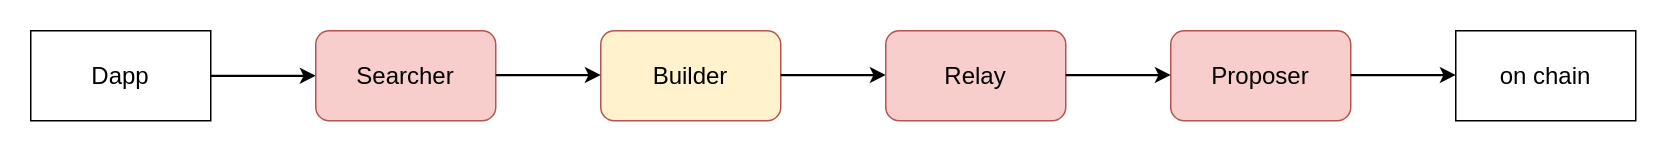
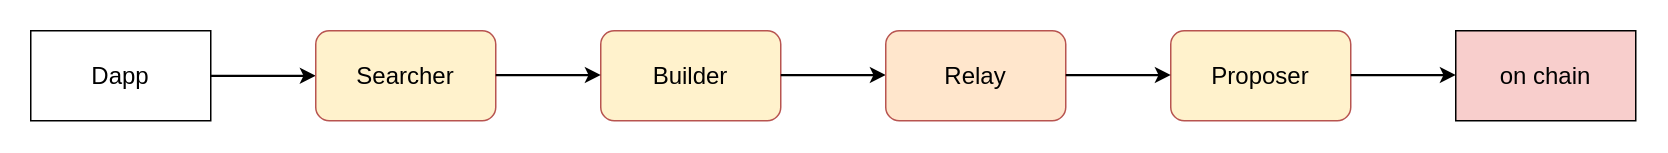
node "Searcher": fillcolor #f8cecc -> #fff2cc
node "Relay": fillcolor #f8cecc -> #ffe6cc
node "Proposer": fillcolor #f8cecc -> #fff2cc
node "on chain": fillcolor #ffffff -> #f8cecc
